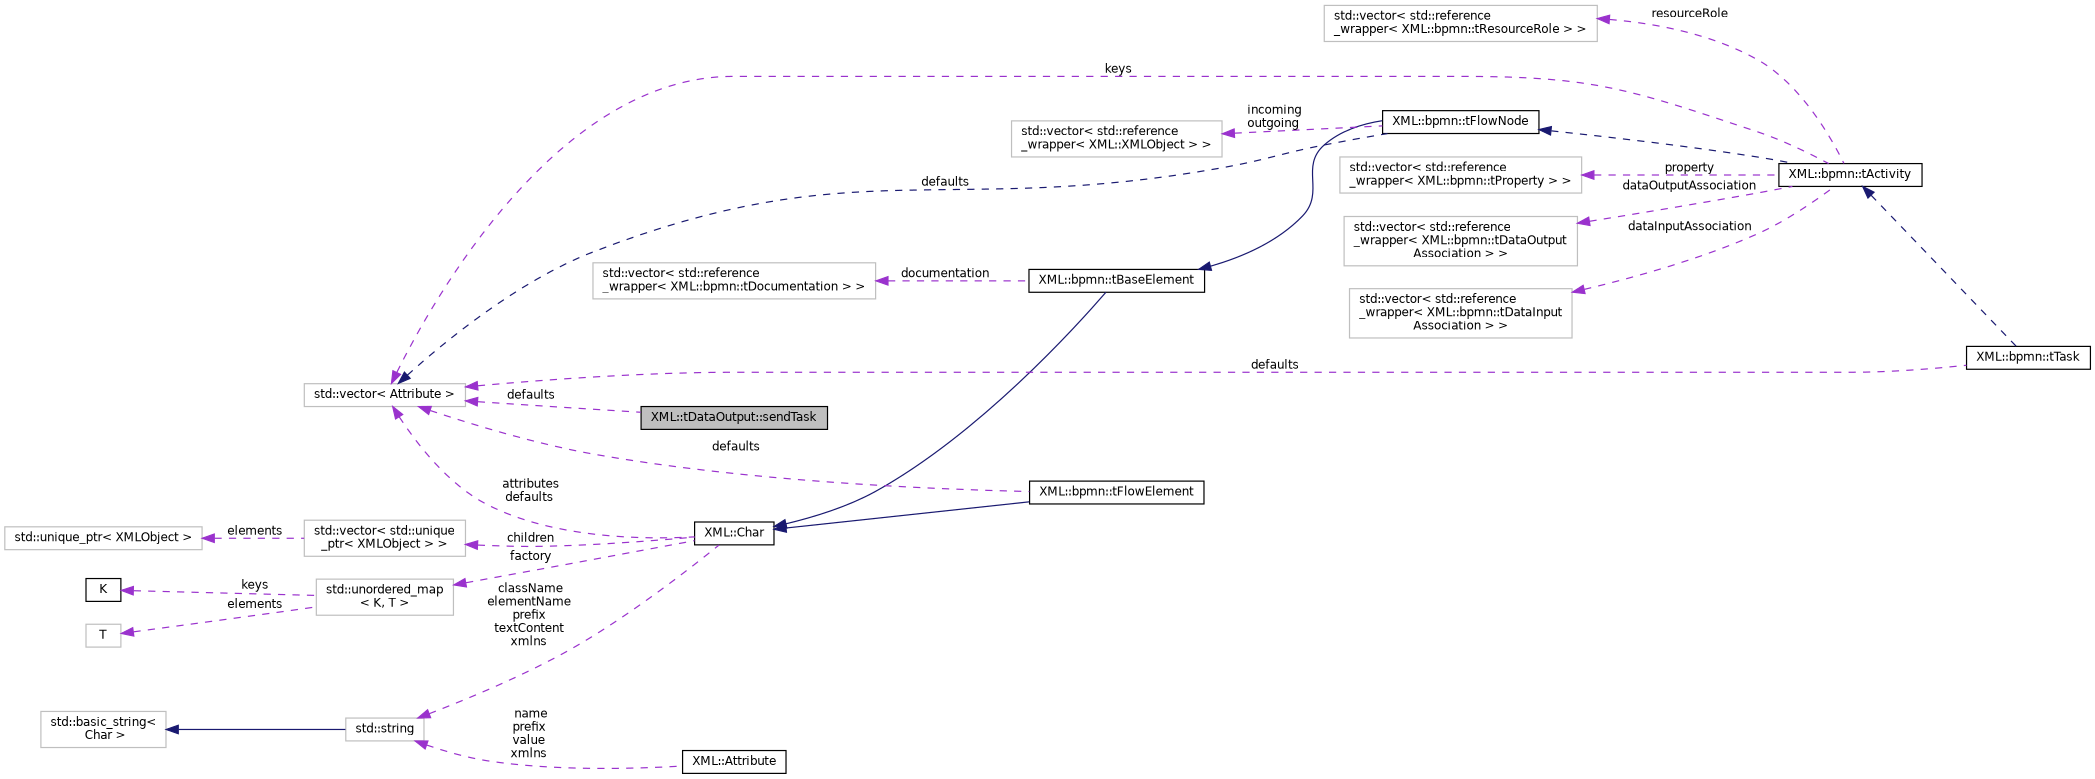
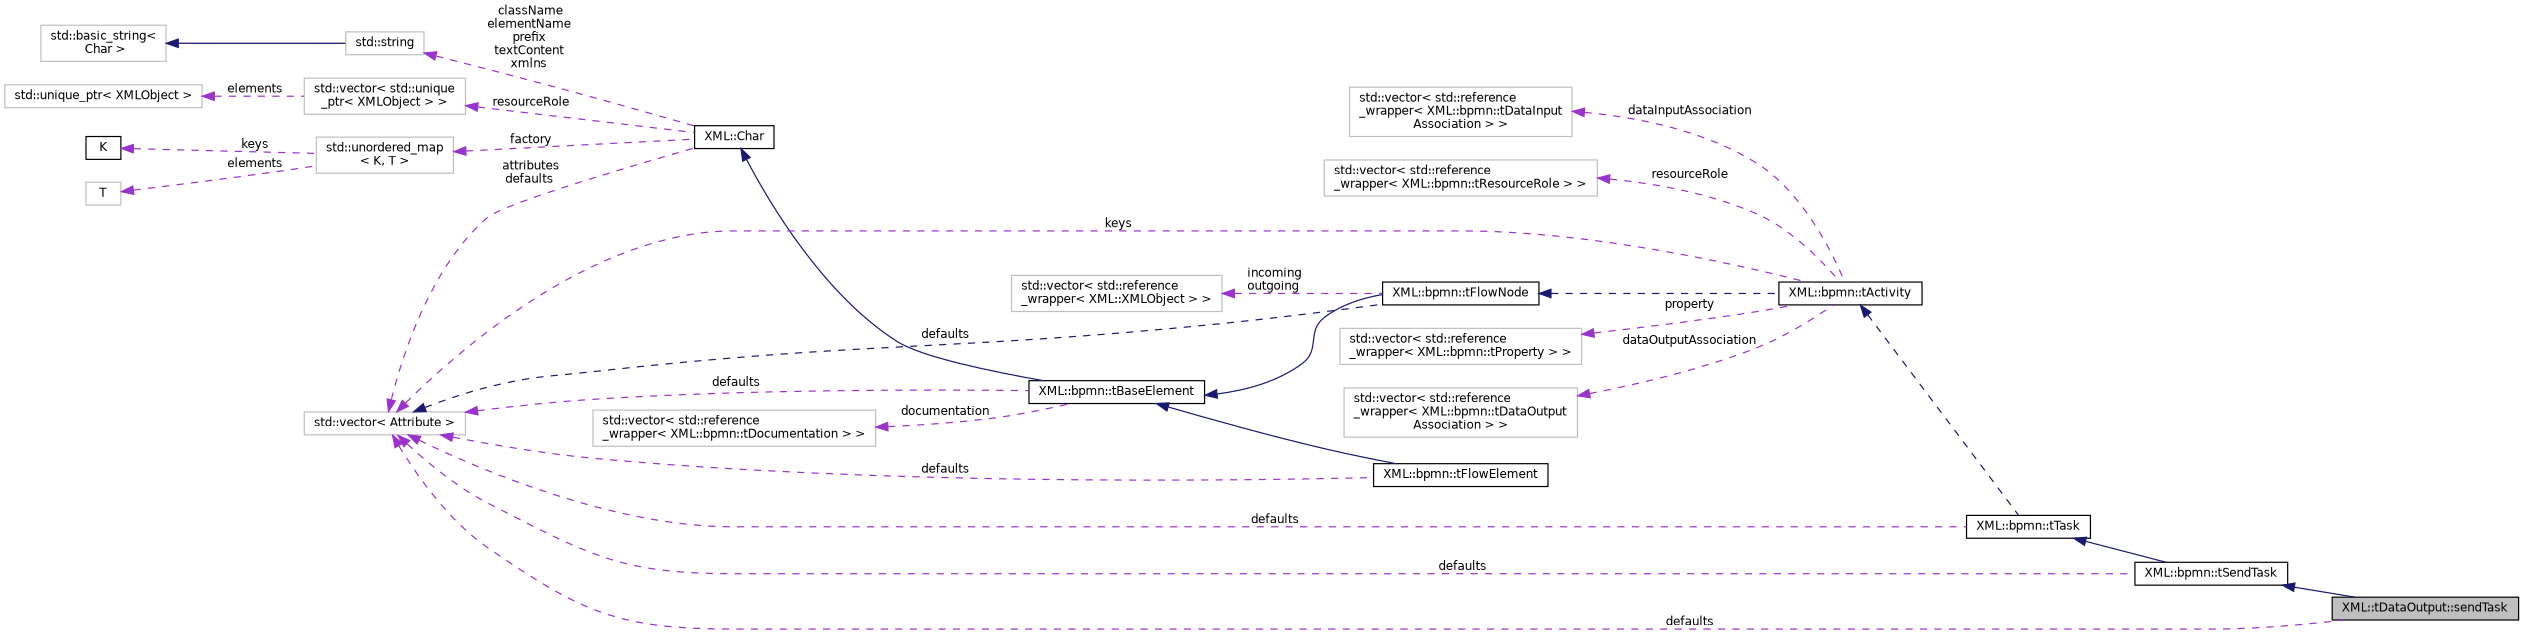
edge "XML::bpmn::tBaseElement" -> "std::vector< Attribute >": added, label "defaults"
edge "XML::bpmn::tFlowElement" -> "XML::Char": now "XML::bpmn::tFlowElement" -> "XML::bpmn::tBaseElement"
edge "XML::Char" -> "std::vector< std::unique _ptr< XMLObject > >": label " children" -> " resourceRole"
node "XML::bpmn::tSendTask": added
node "XML::Attribute": removed
